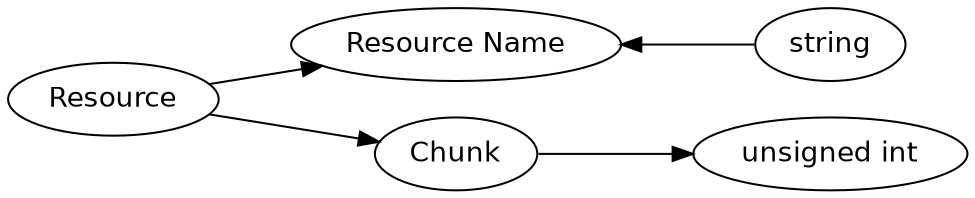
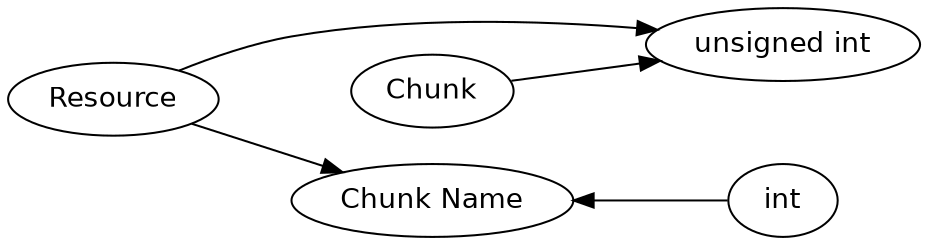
node "Resource Name": label "Resource Name" -> "Chunk Name"
node "string": label "string" -> "int"
edge "Resource" -> "Chunk": now "Resource" -> "unsigned int"
